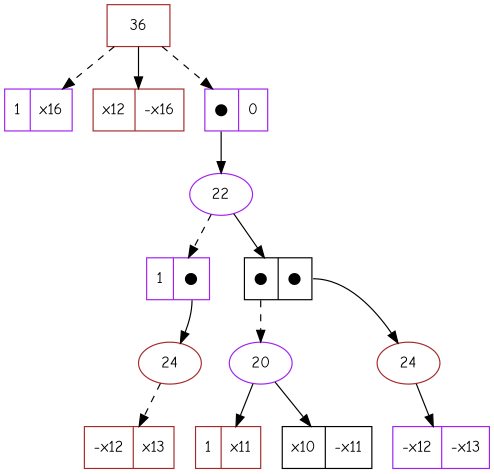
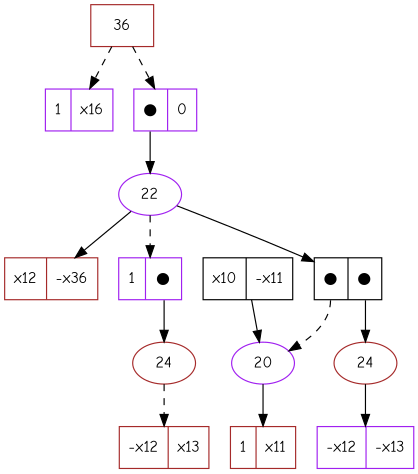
edge "36" -> "x12": now "22" -> "x12"
node "x12": text "-x16" -> "-x36"
edge "20" -> "x10": reversed
